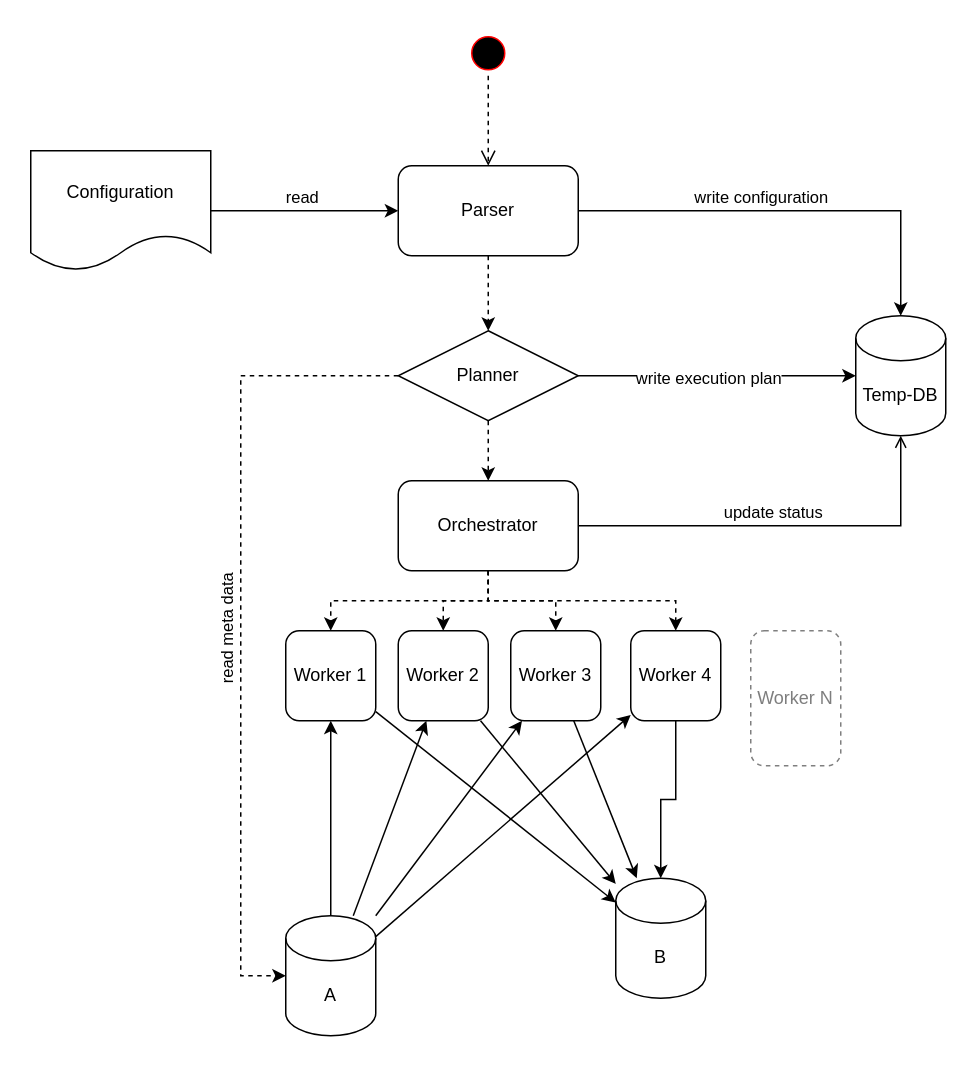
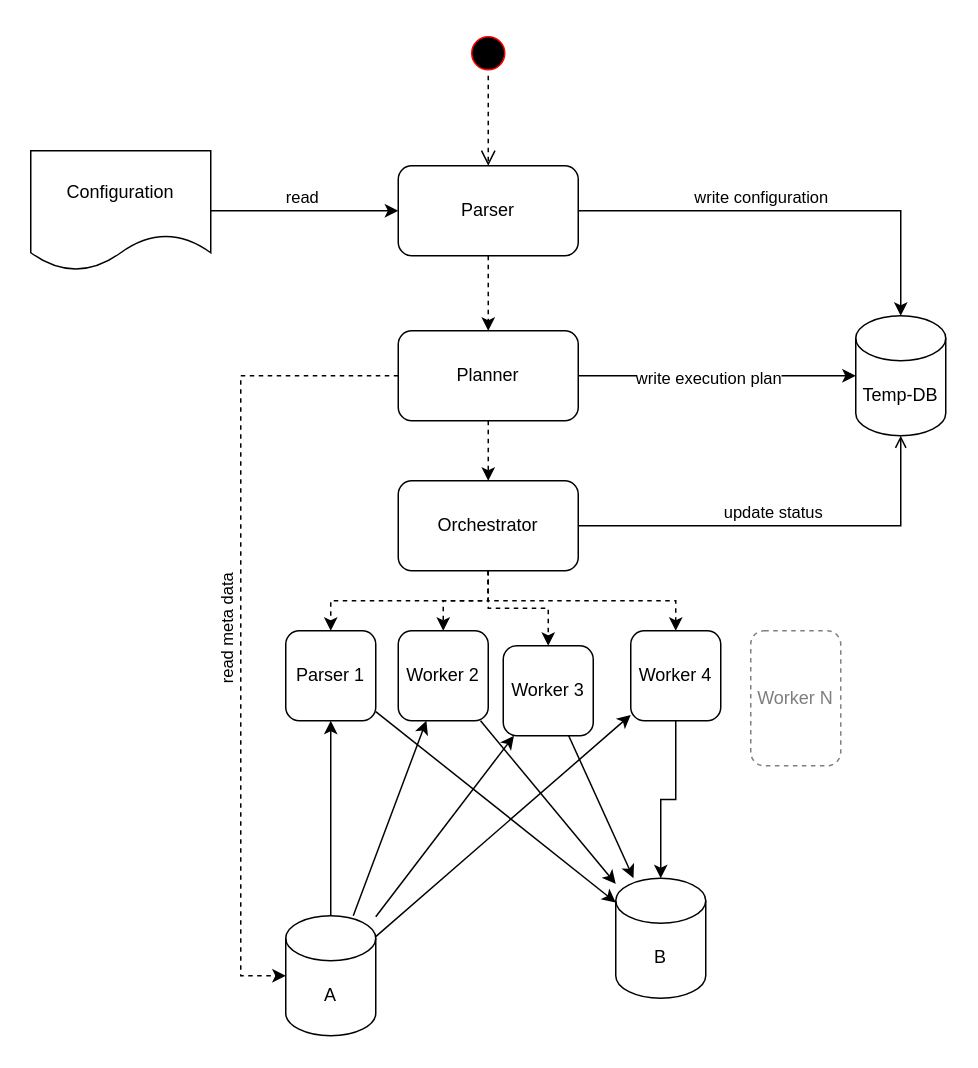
node "Planner": shape diamond -> rounded rectangle
node "Worker 1": label "Worker 1" -> "Parser 1"
node "Worker 3": moved (556, 676) -> (548, 691)
